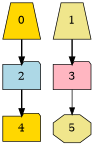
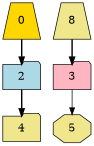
node "1": label "1" -> "8"
node "4": fillcolor gold -> khaki
